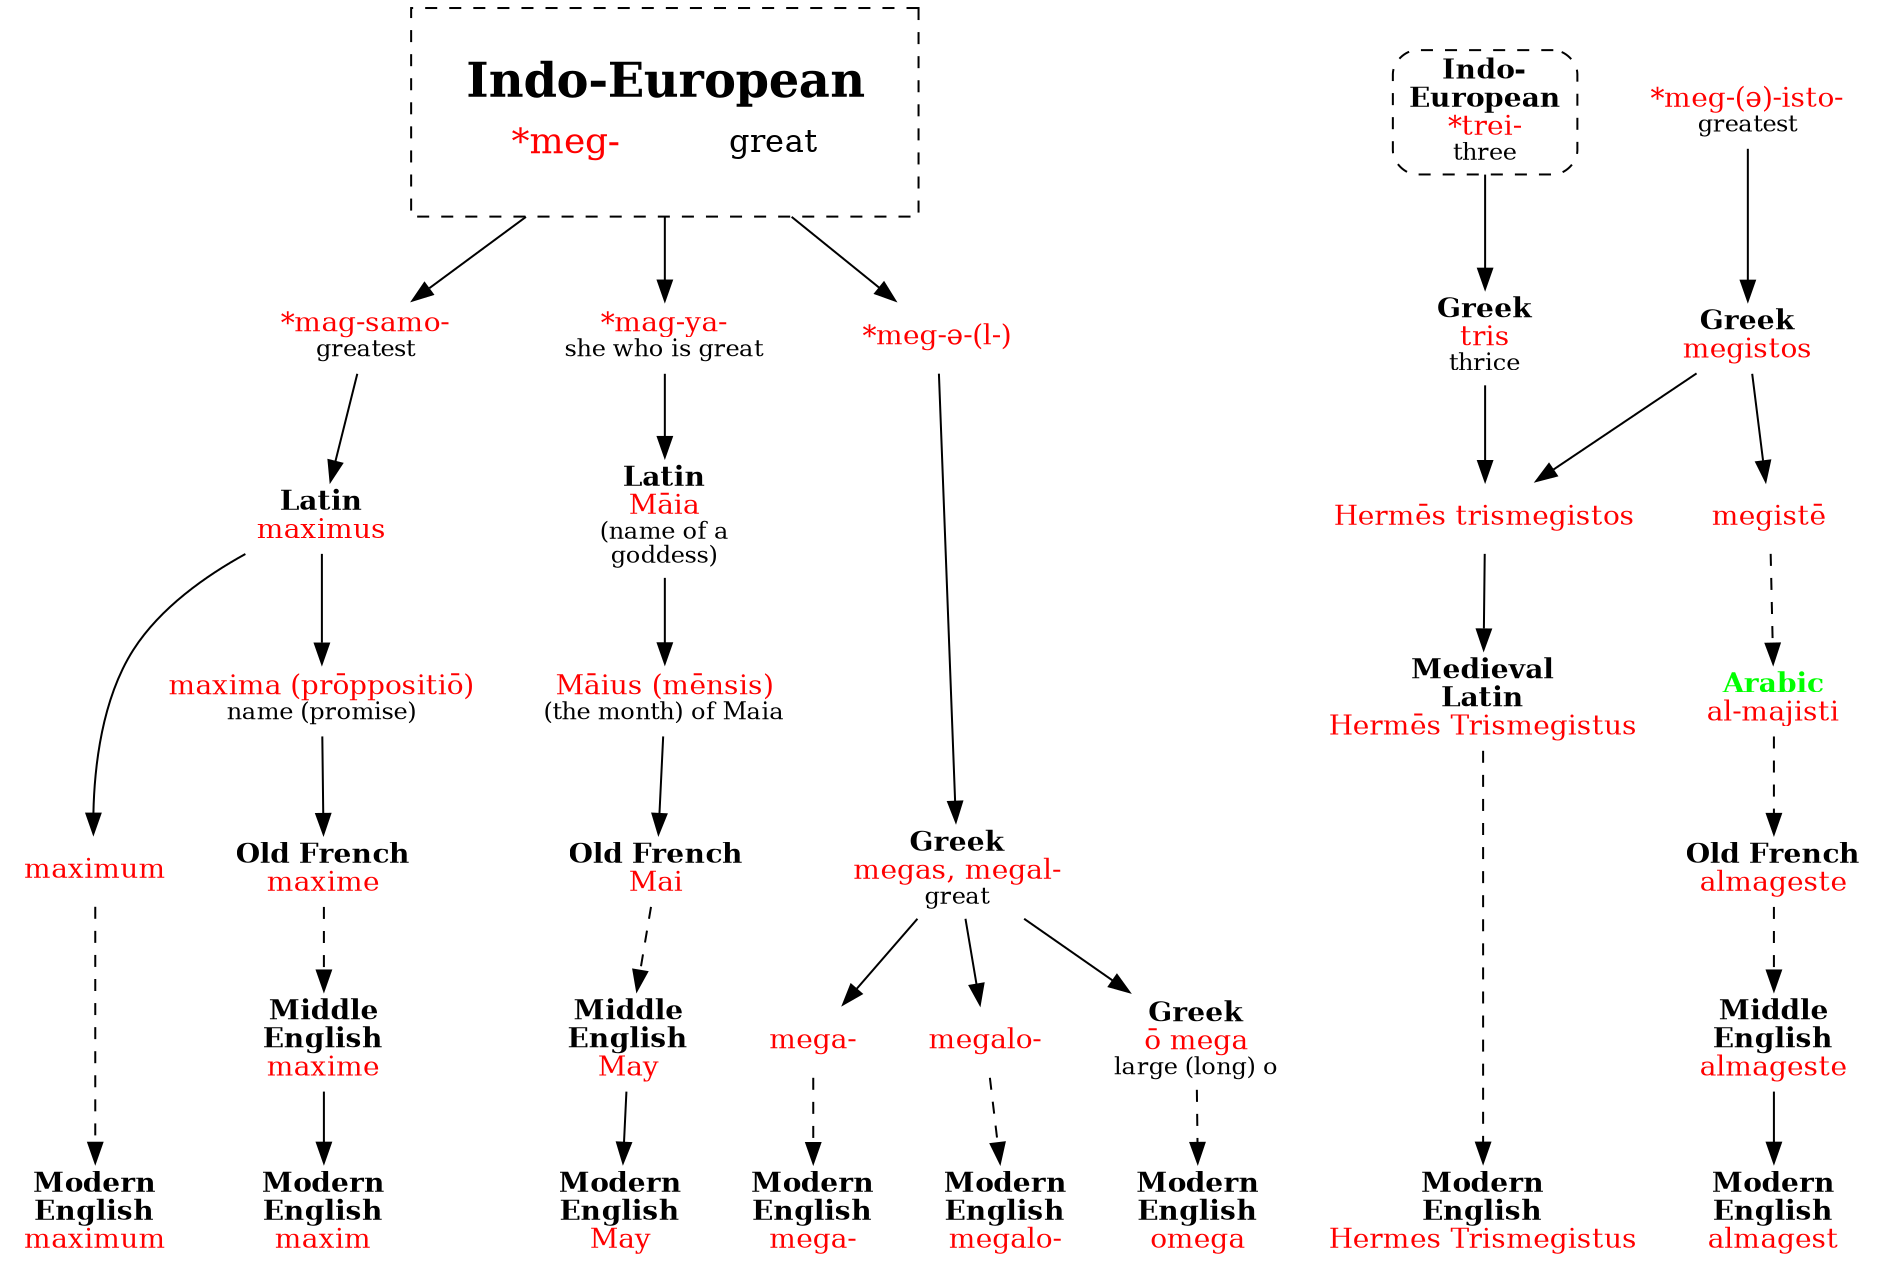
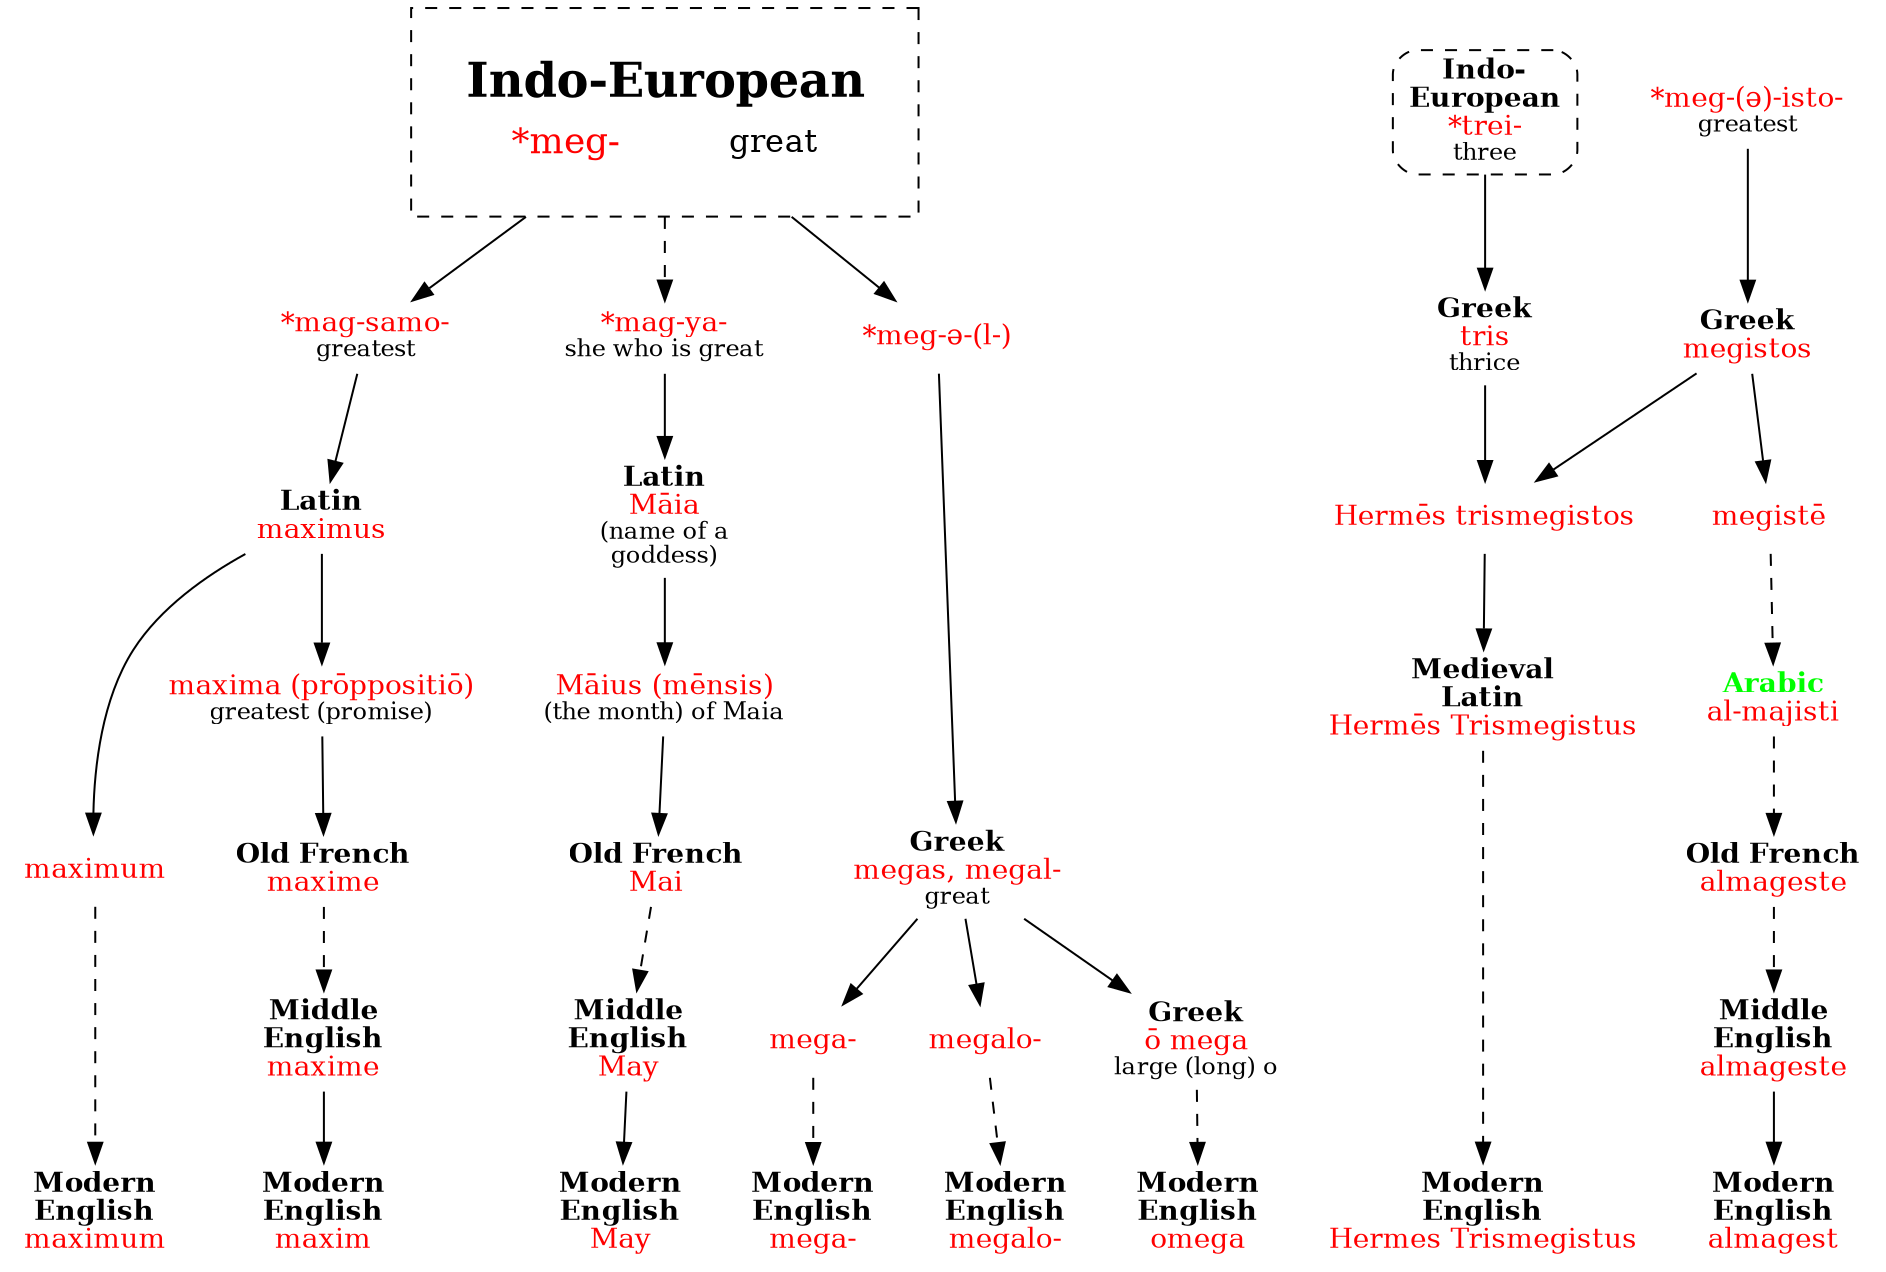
edge "Indo-European" -> "*mag-ya-": style solid -> dashed
node "maxima (prōppositiō)": text "name (promise)" -> "greatest (promise)"
